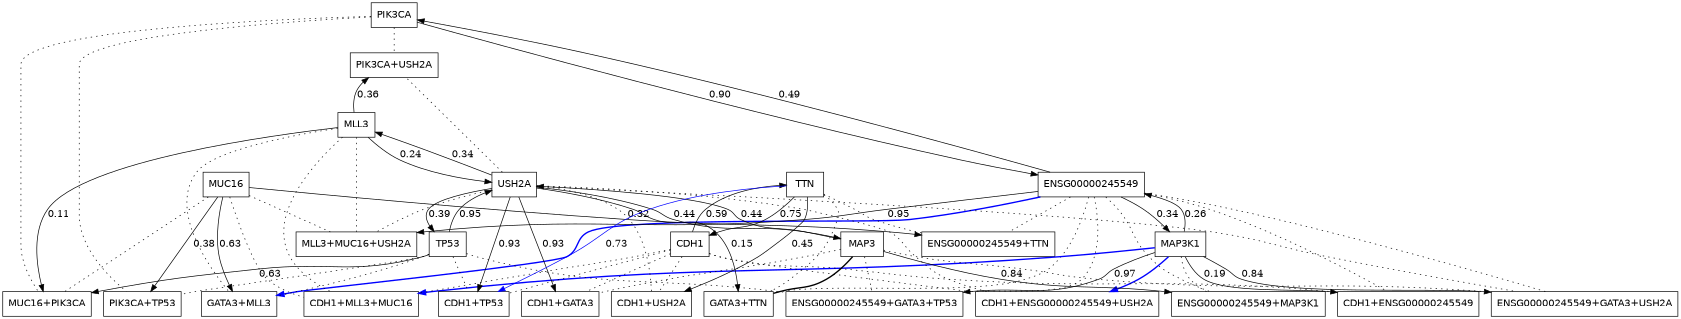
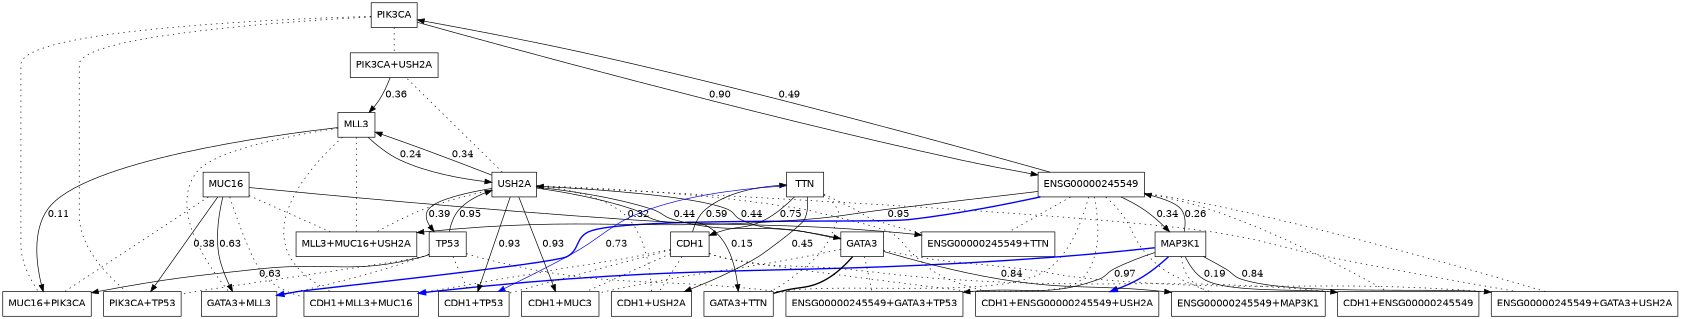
edge "MLL3" -> "PIK3CA+USH2A": reversed
node "MAP3": label "MAP3" -> "GATA3"
node "CDH1+GATA3": label "CDH1+GATA3" -> "CDH1+MUC3"
